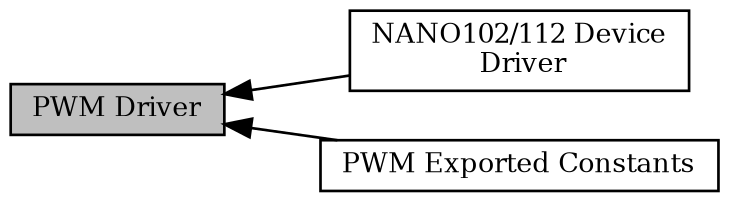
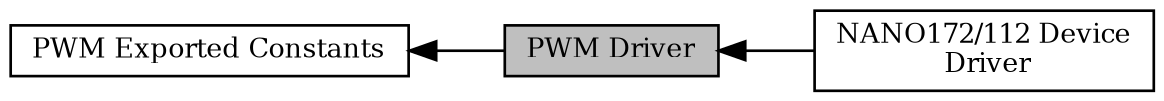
node "NANO102/112 Device Driver": label "NANO102/112 Device Driver" -> "NANO172/112 Device Driver"
edge "PWM Exported Constants" -> "PWM Driver": reversed
